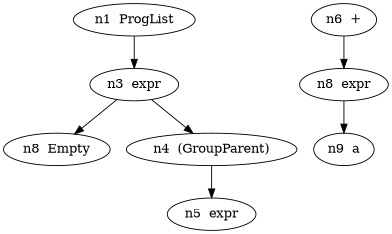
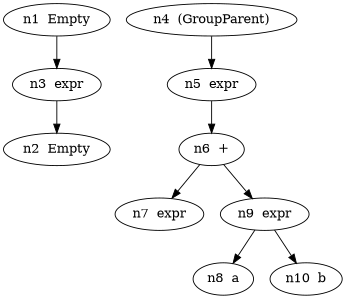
node "n1  ProgList": label "n1  ProgList" -> "n1  Empty"
node "n8  expr": label "n8  expr" -> "n9  expr"
edge "n5  expr" -> "n6  +": added
edge "n3  expr" -> "n4  (GroupParent)": removed
node "n8  Empty": label "n8  Empty" -> "n2  Empty"
node "n9  a": label "n9  a" -> "n8  a"
node "n7  expr": added
node "n10  b": added
